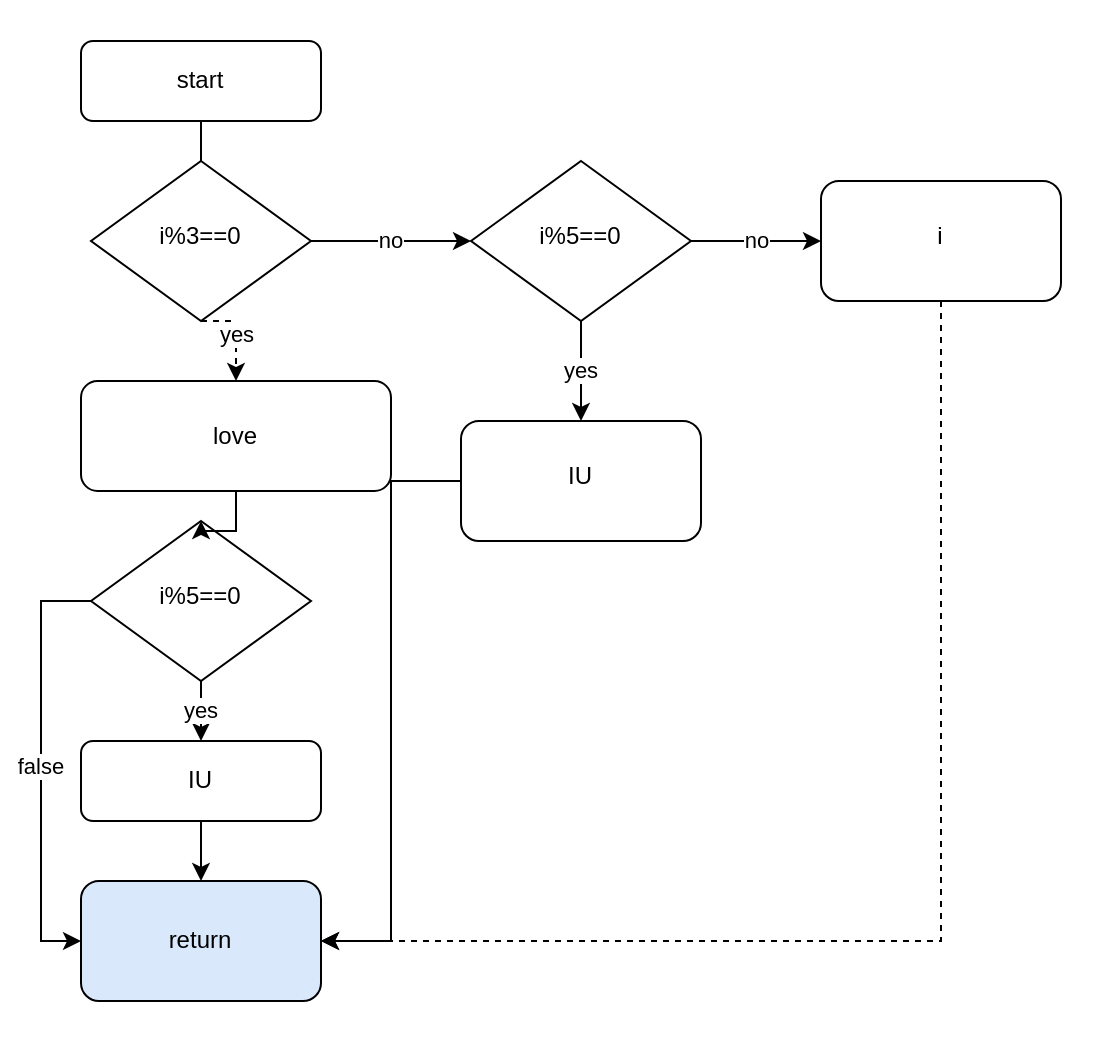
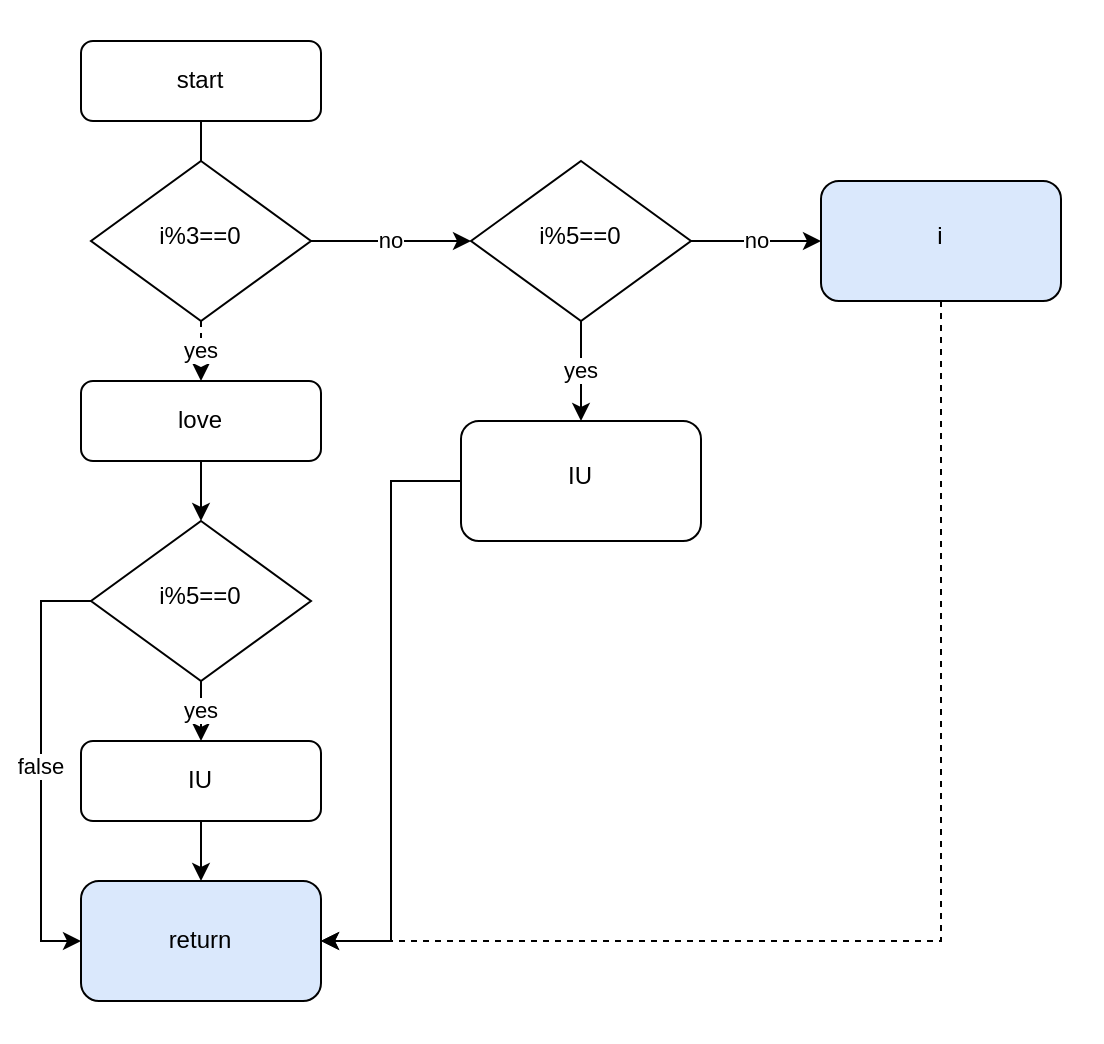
node "i": fillcolor #ffffff -> #dae8fc
node "love": size 310x110 -> 240x80
